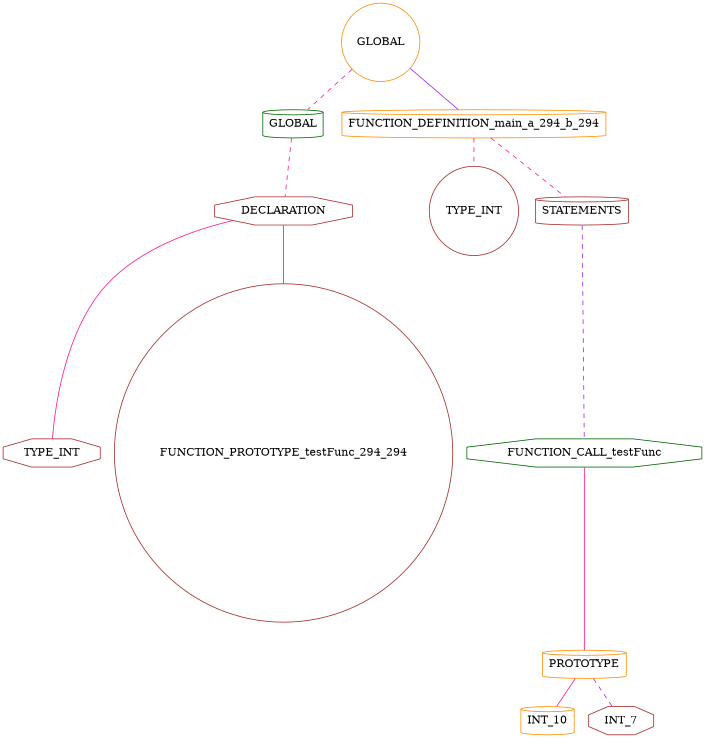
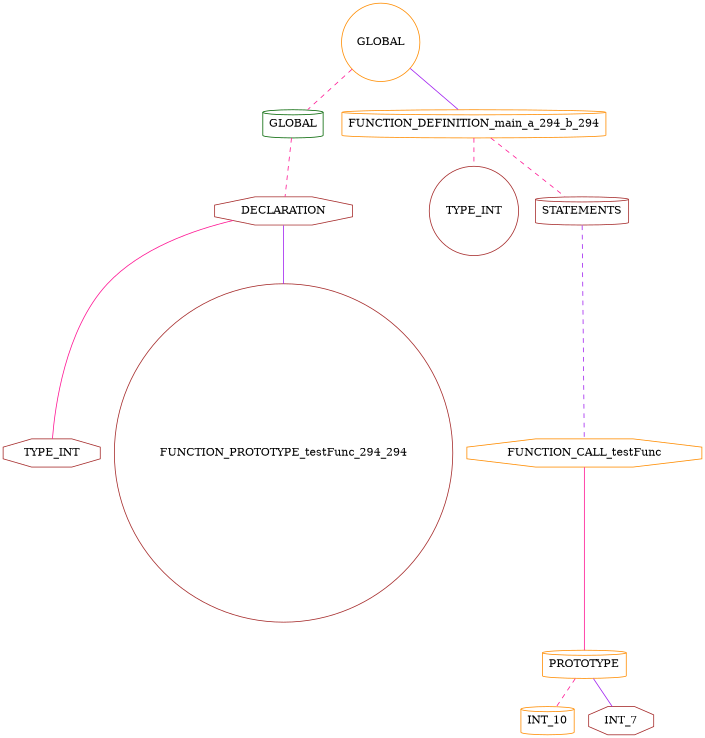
node "FUNCTION_CALL_testFunc": color darkgreen -> darkorange
edge "PROTOTYPE" -- "INT_10": style solid -> dashed
edge "PROTOTYPE" -- "INT_7": style dashed -> solid
